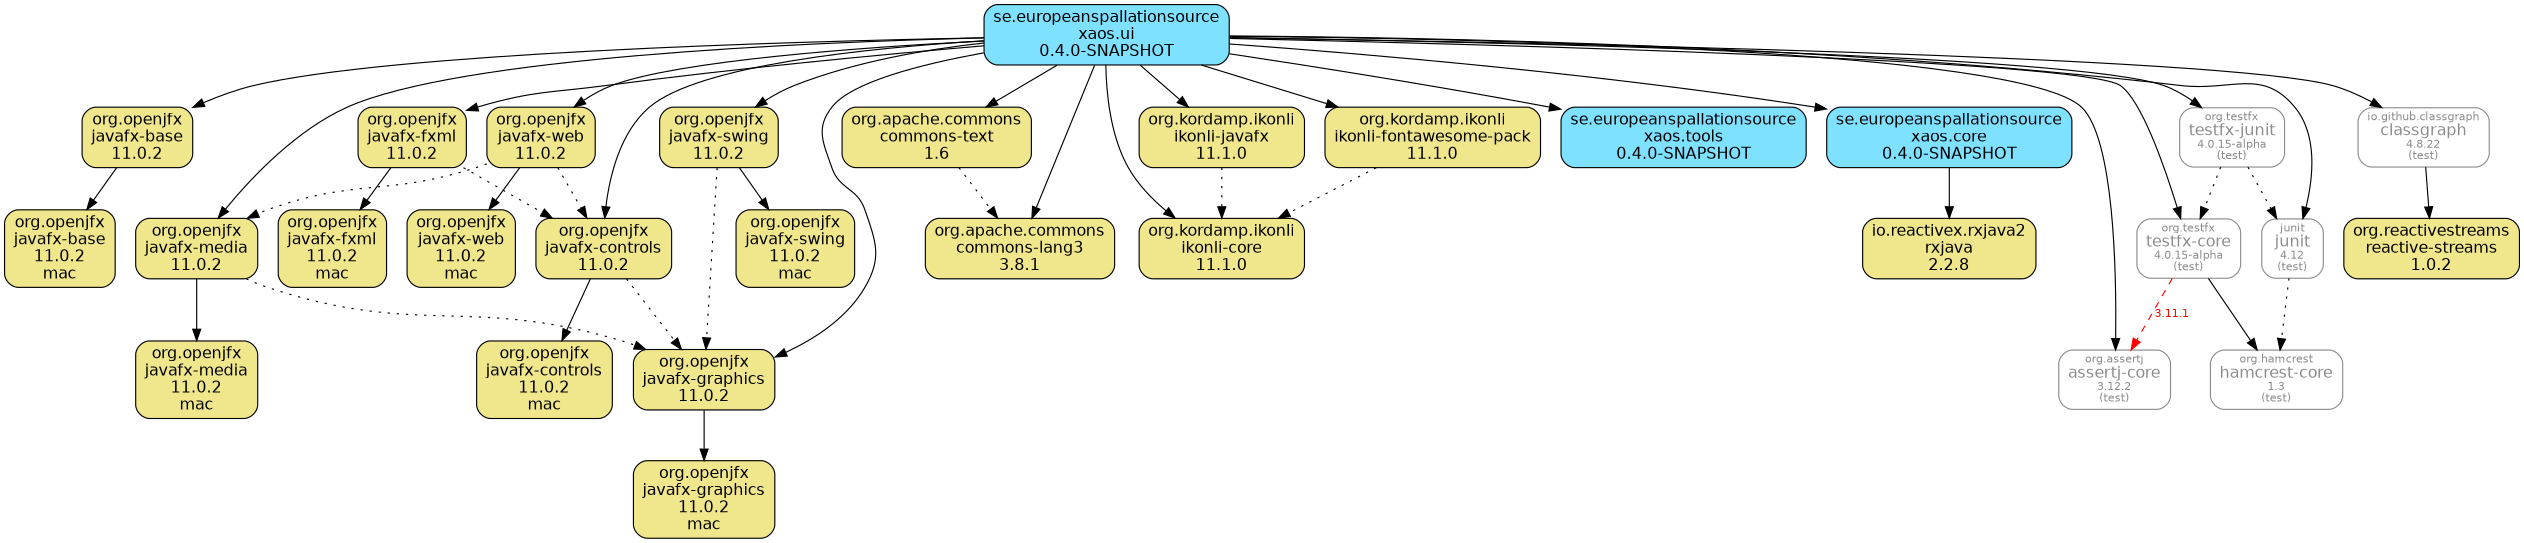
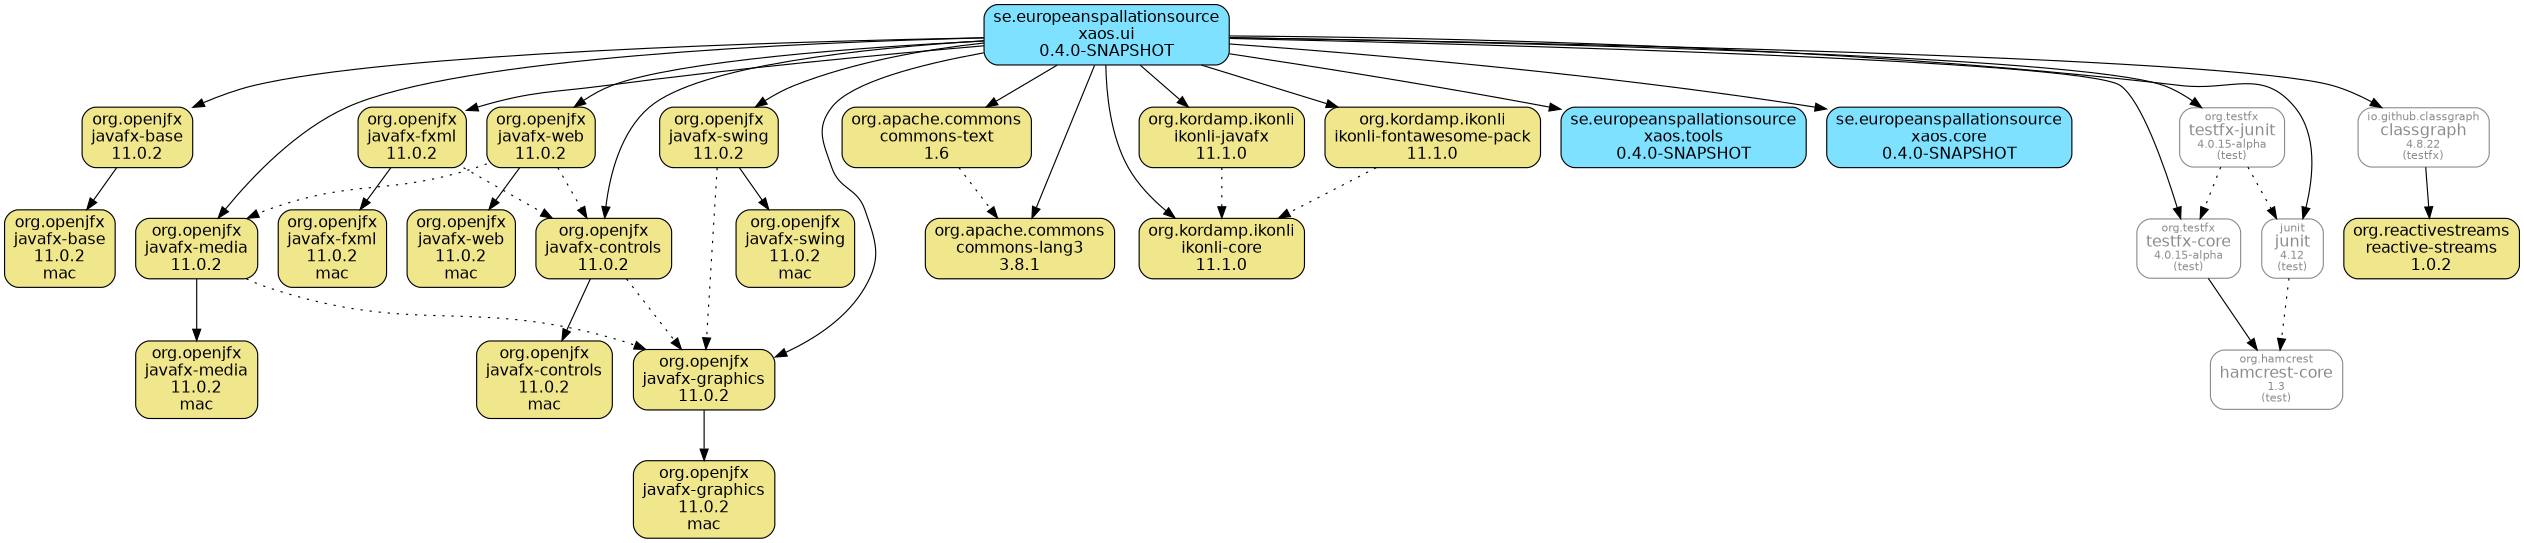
node "io.github.classgraph": text "(test)" -> "(testfx)"
node "io.reactivex.rxjava2": removed
node "org.assertj": removed
